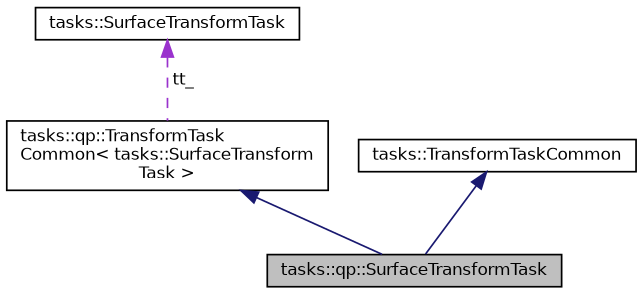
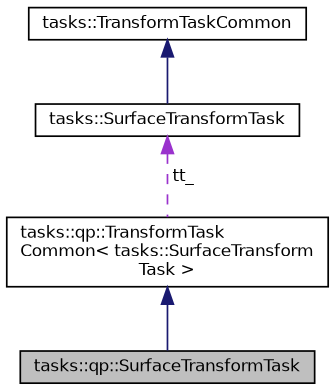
edge "tasks::qp::SurfaceTransformTask" -> "tasks::TransformTaskCommon": now "tasks::SurfaceTransformTask" -> "tasks::TransformTaskCommon"
